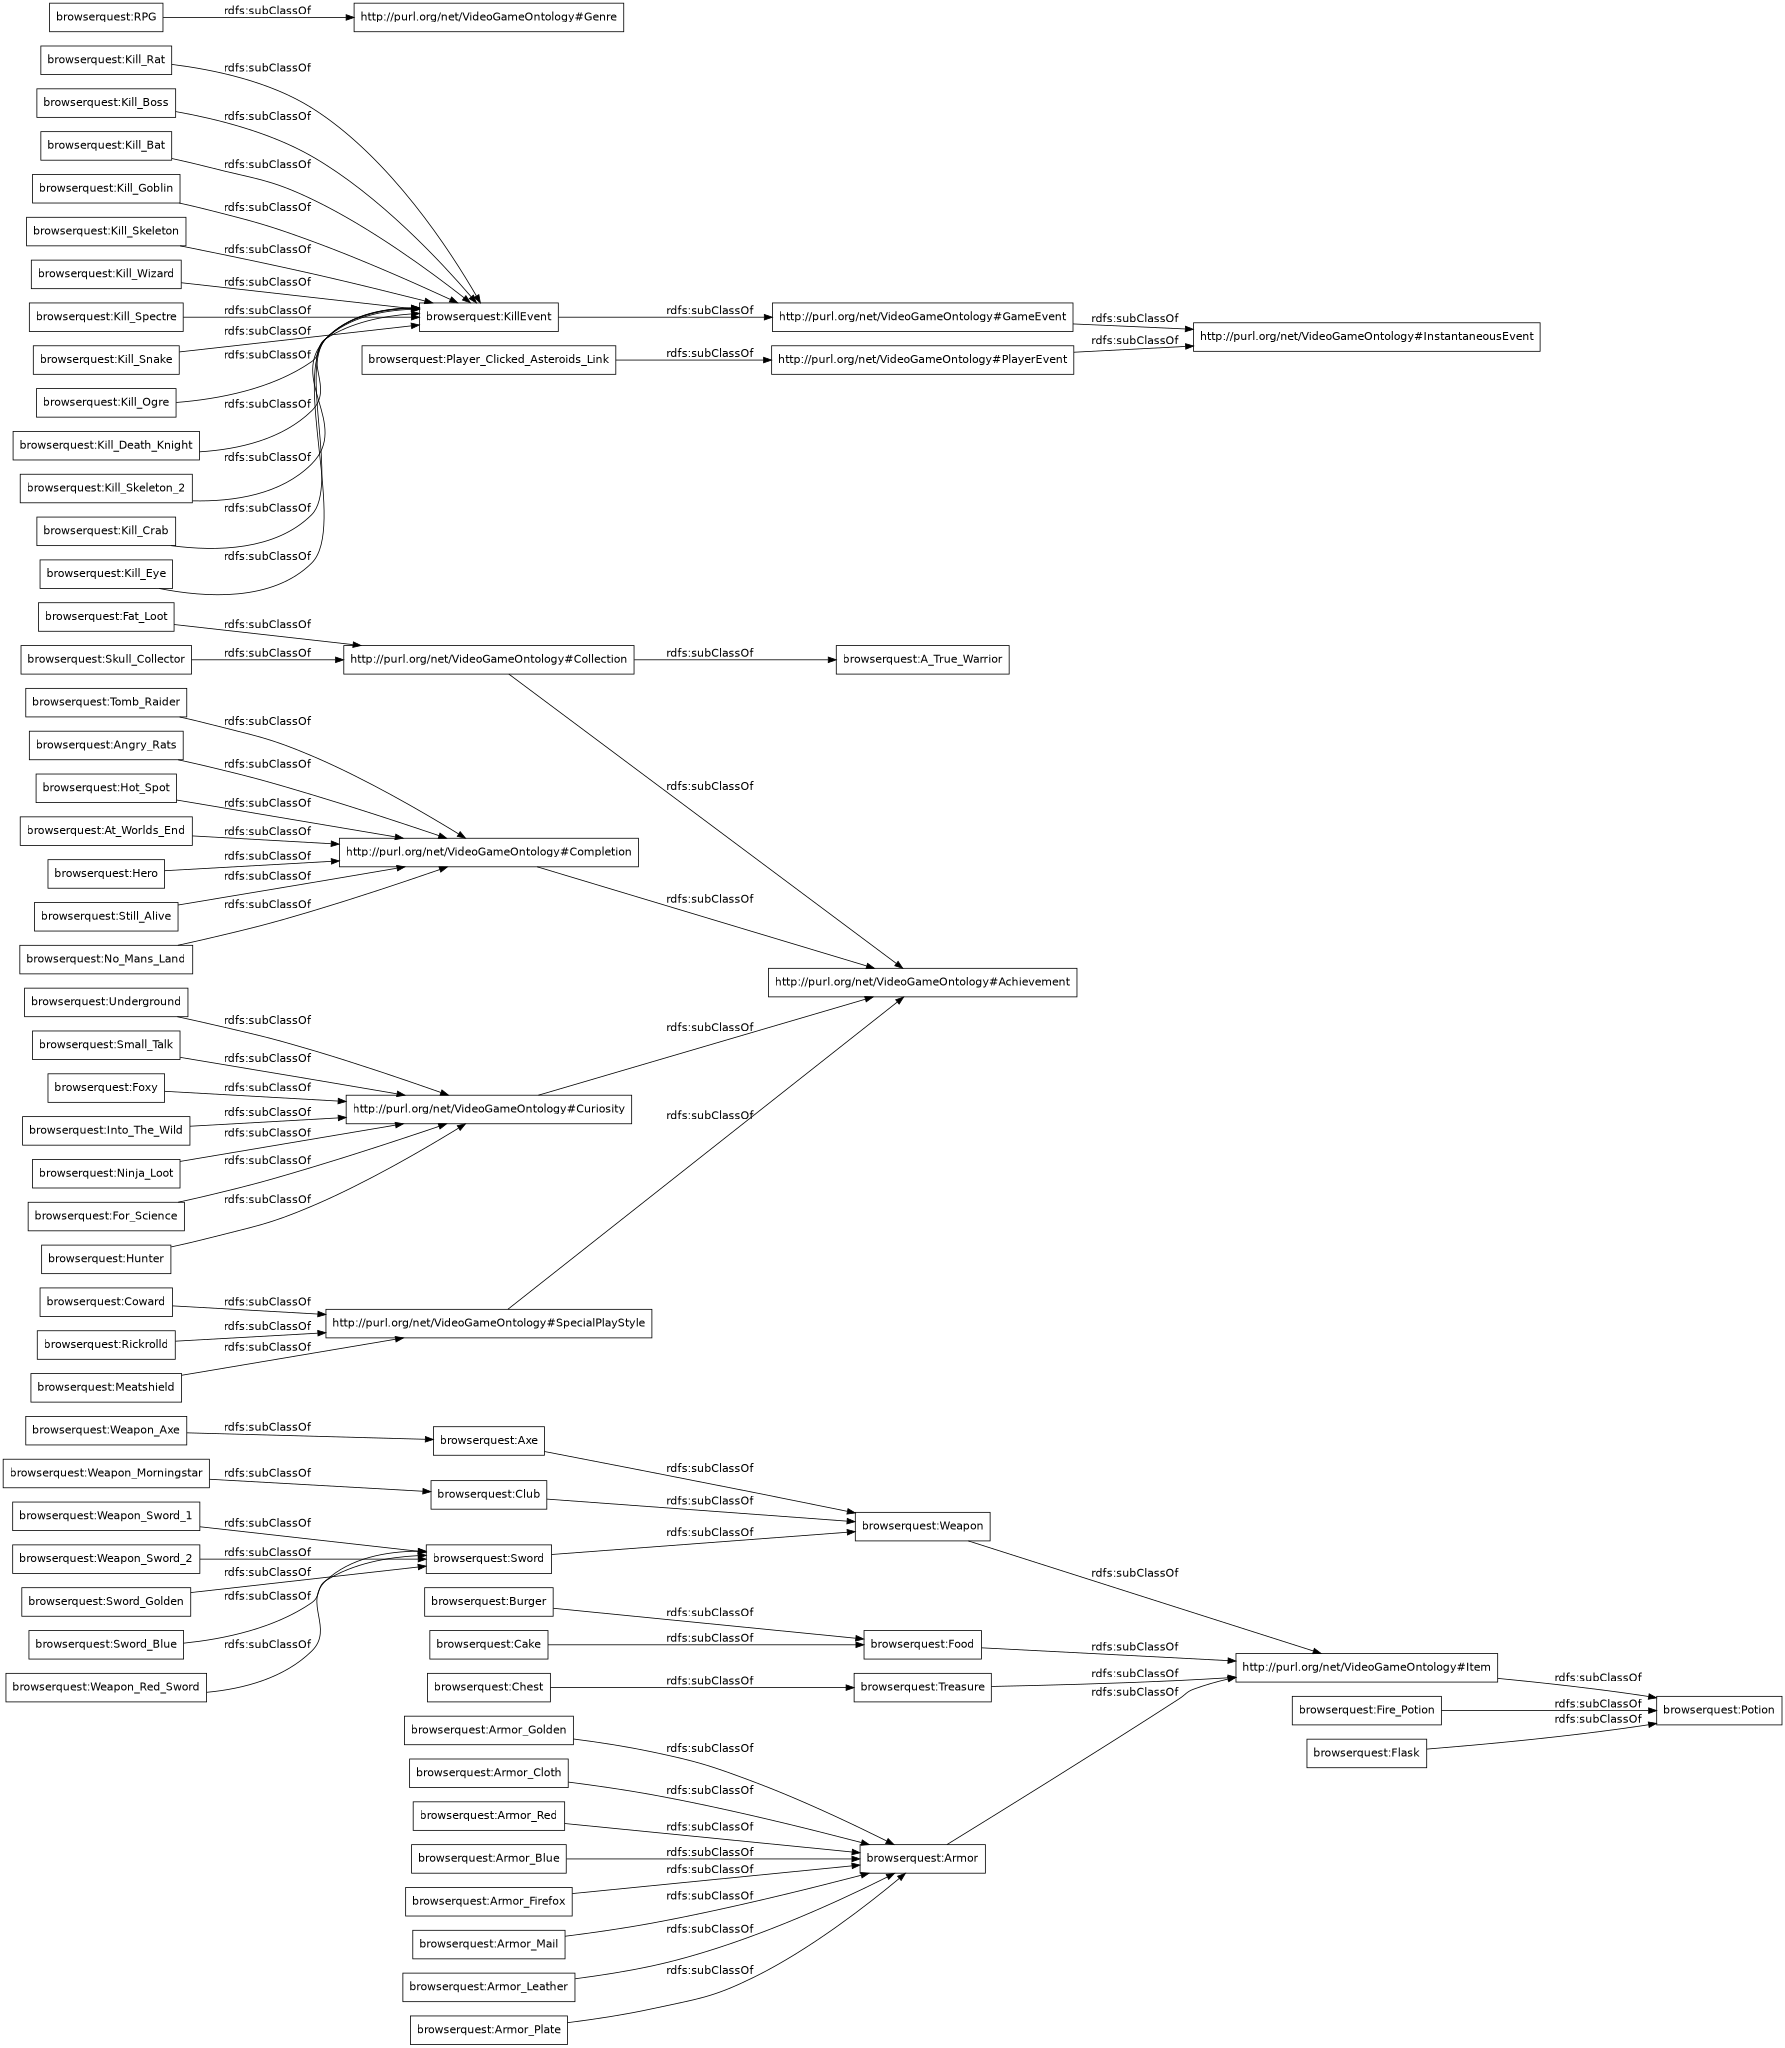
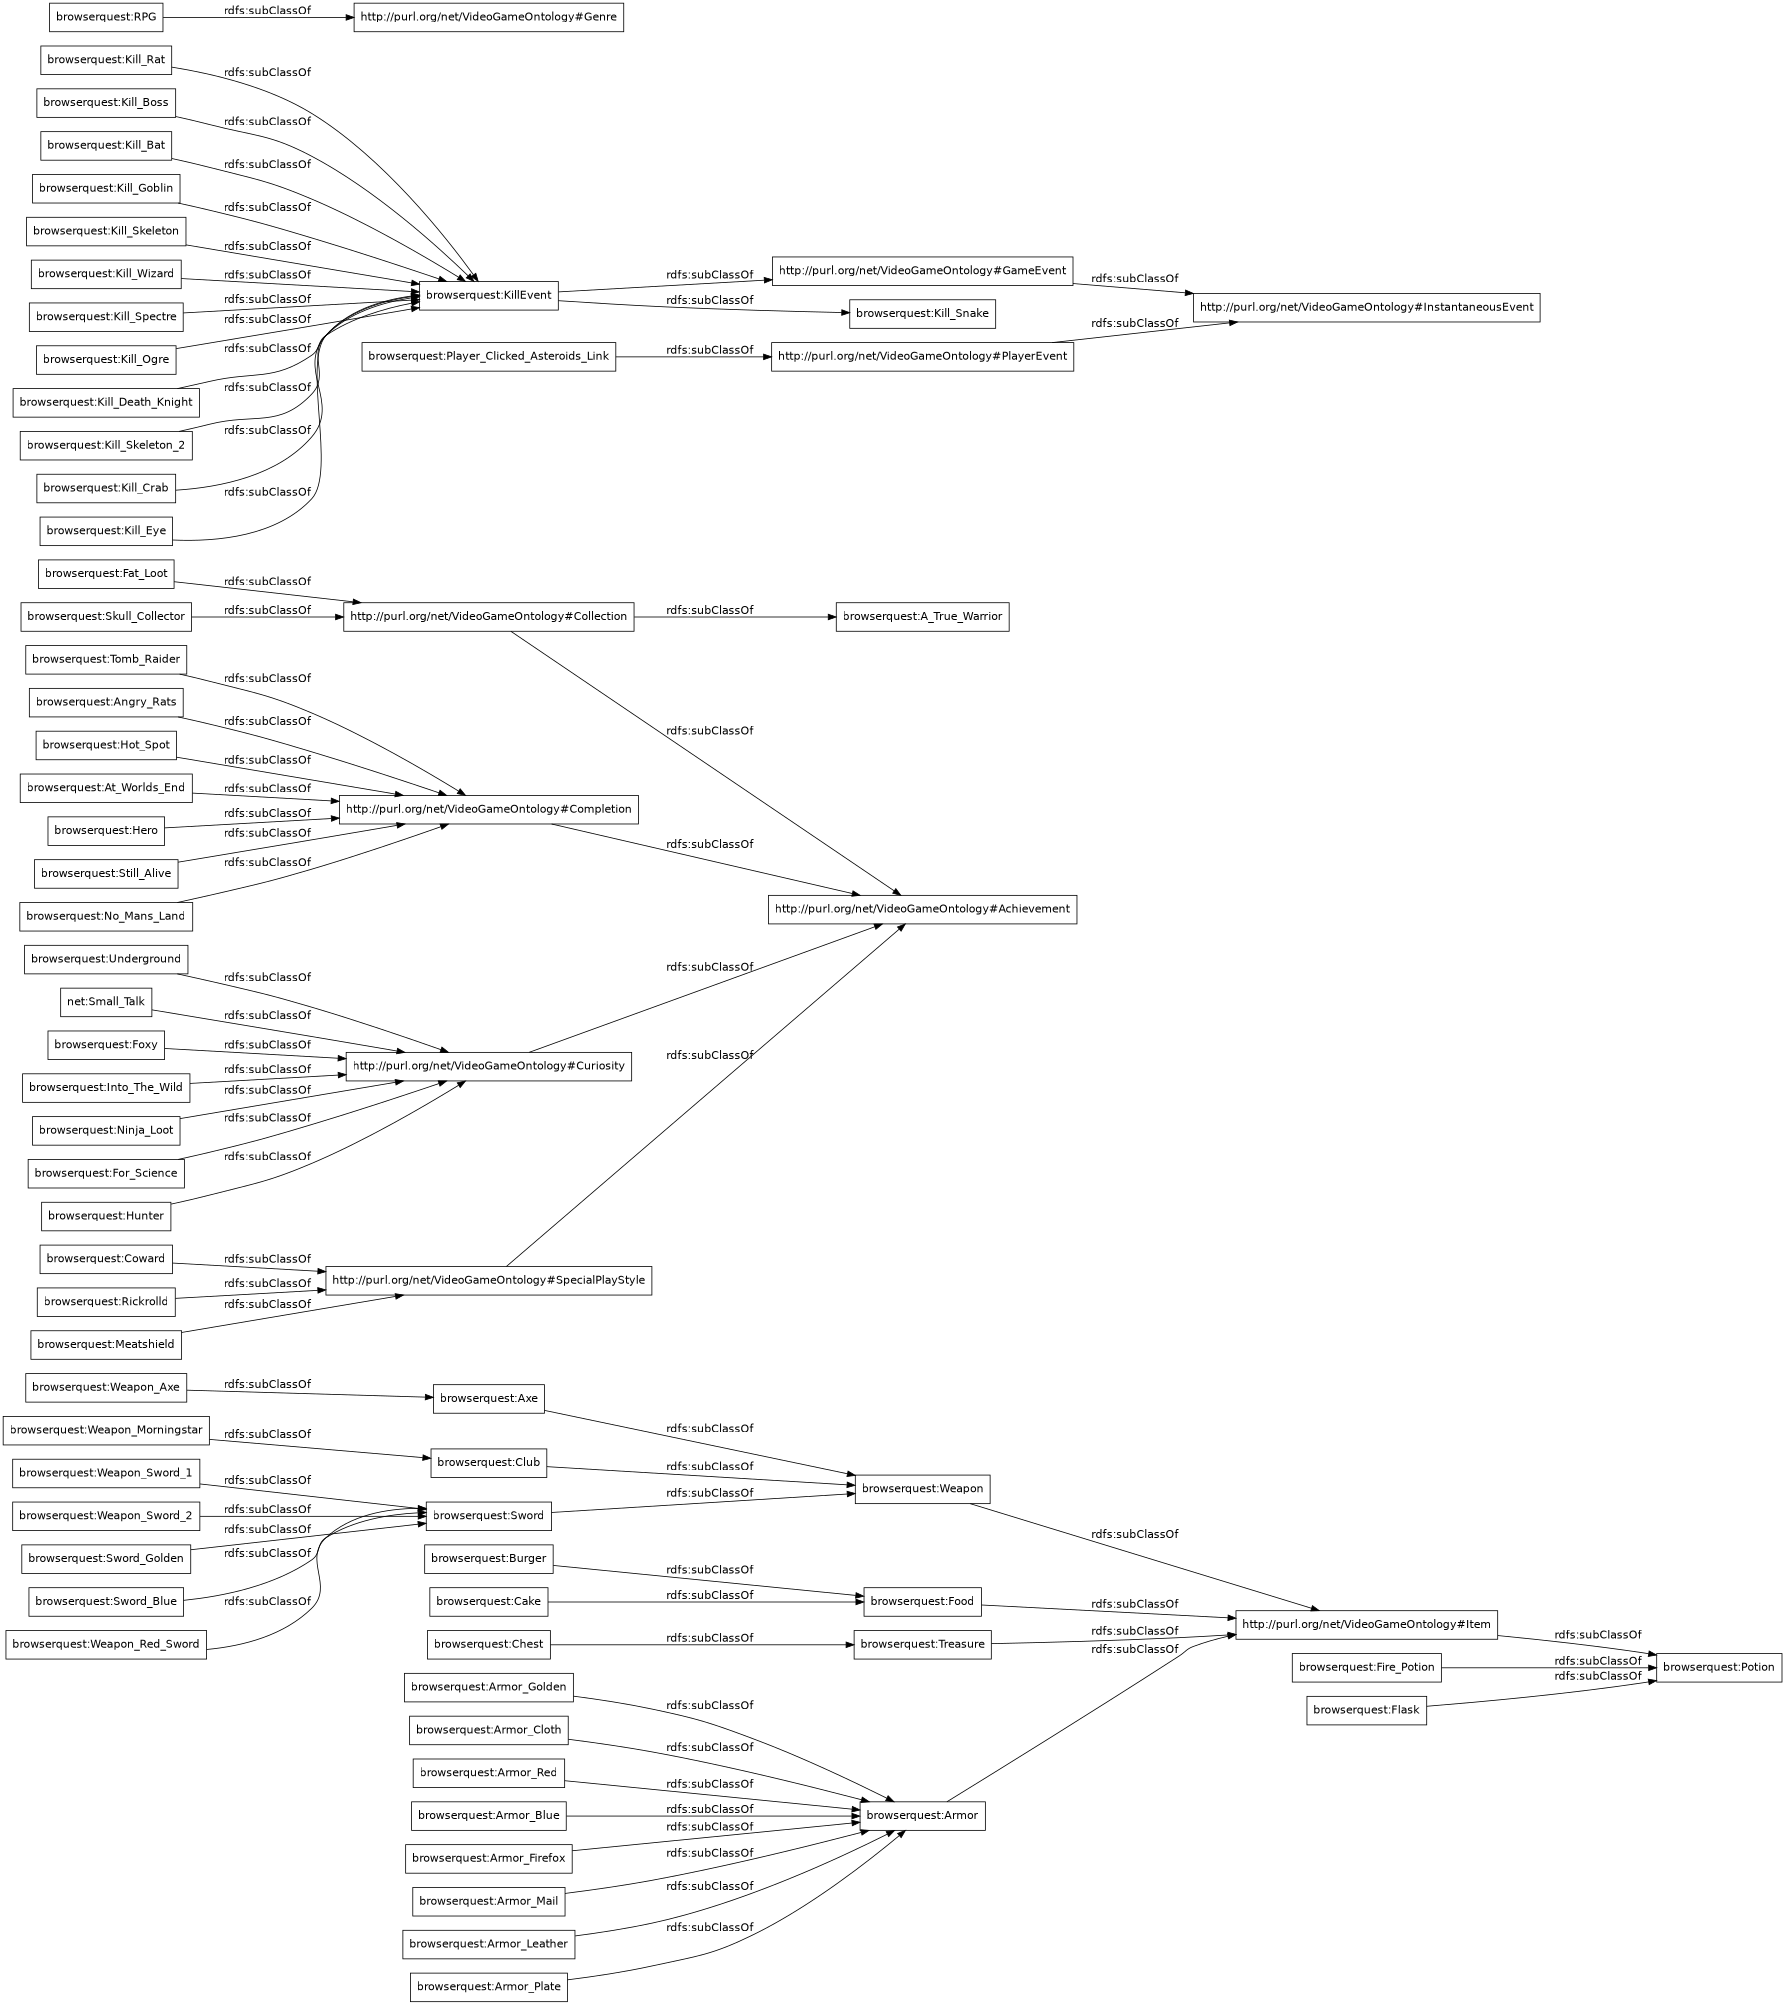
edge "browserquest:Kill_Snake" -> "browserquest:KillEvent": reversed
node "browserquest:Small_Talk": label "browserquest:Small_Talk" -> "net:Small_Talk"
